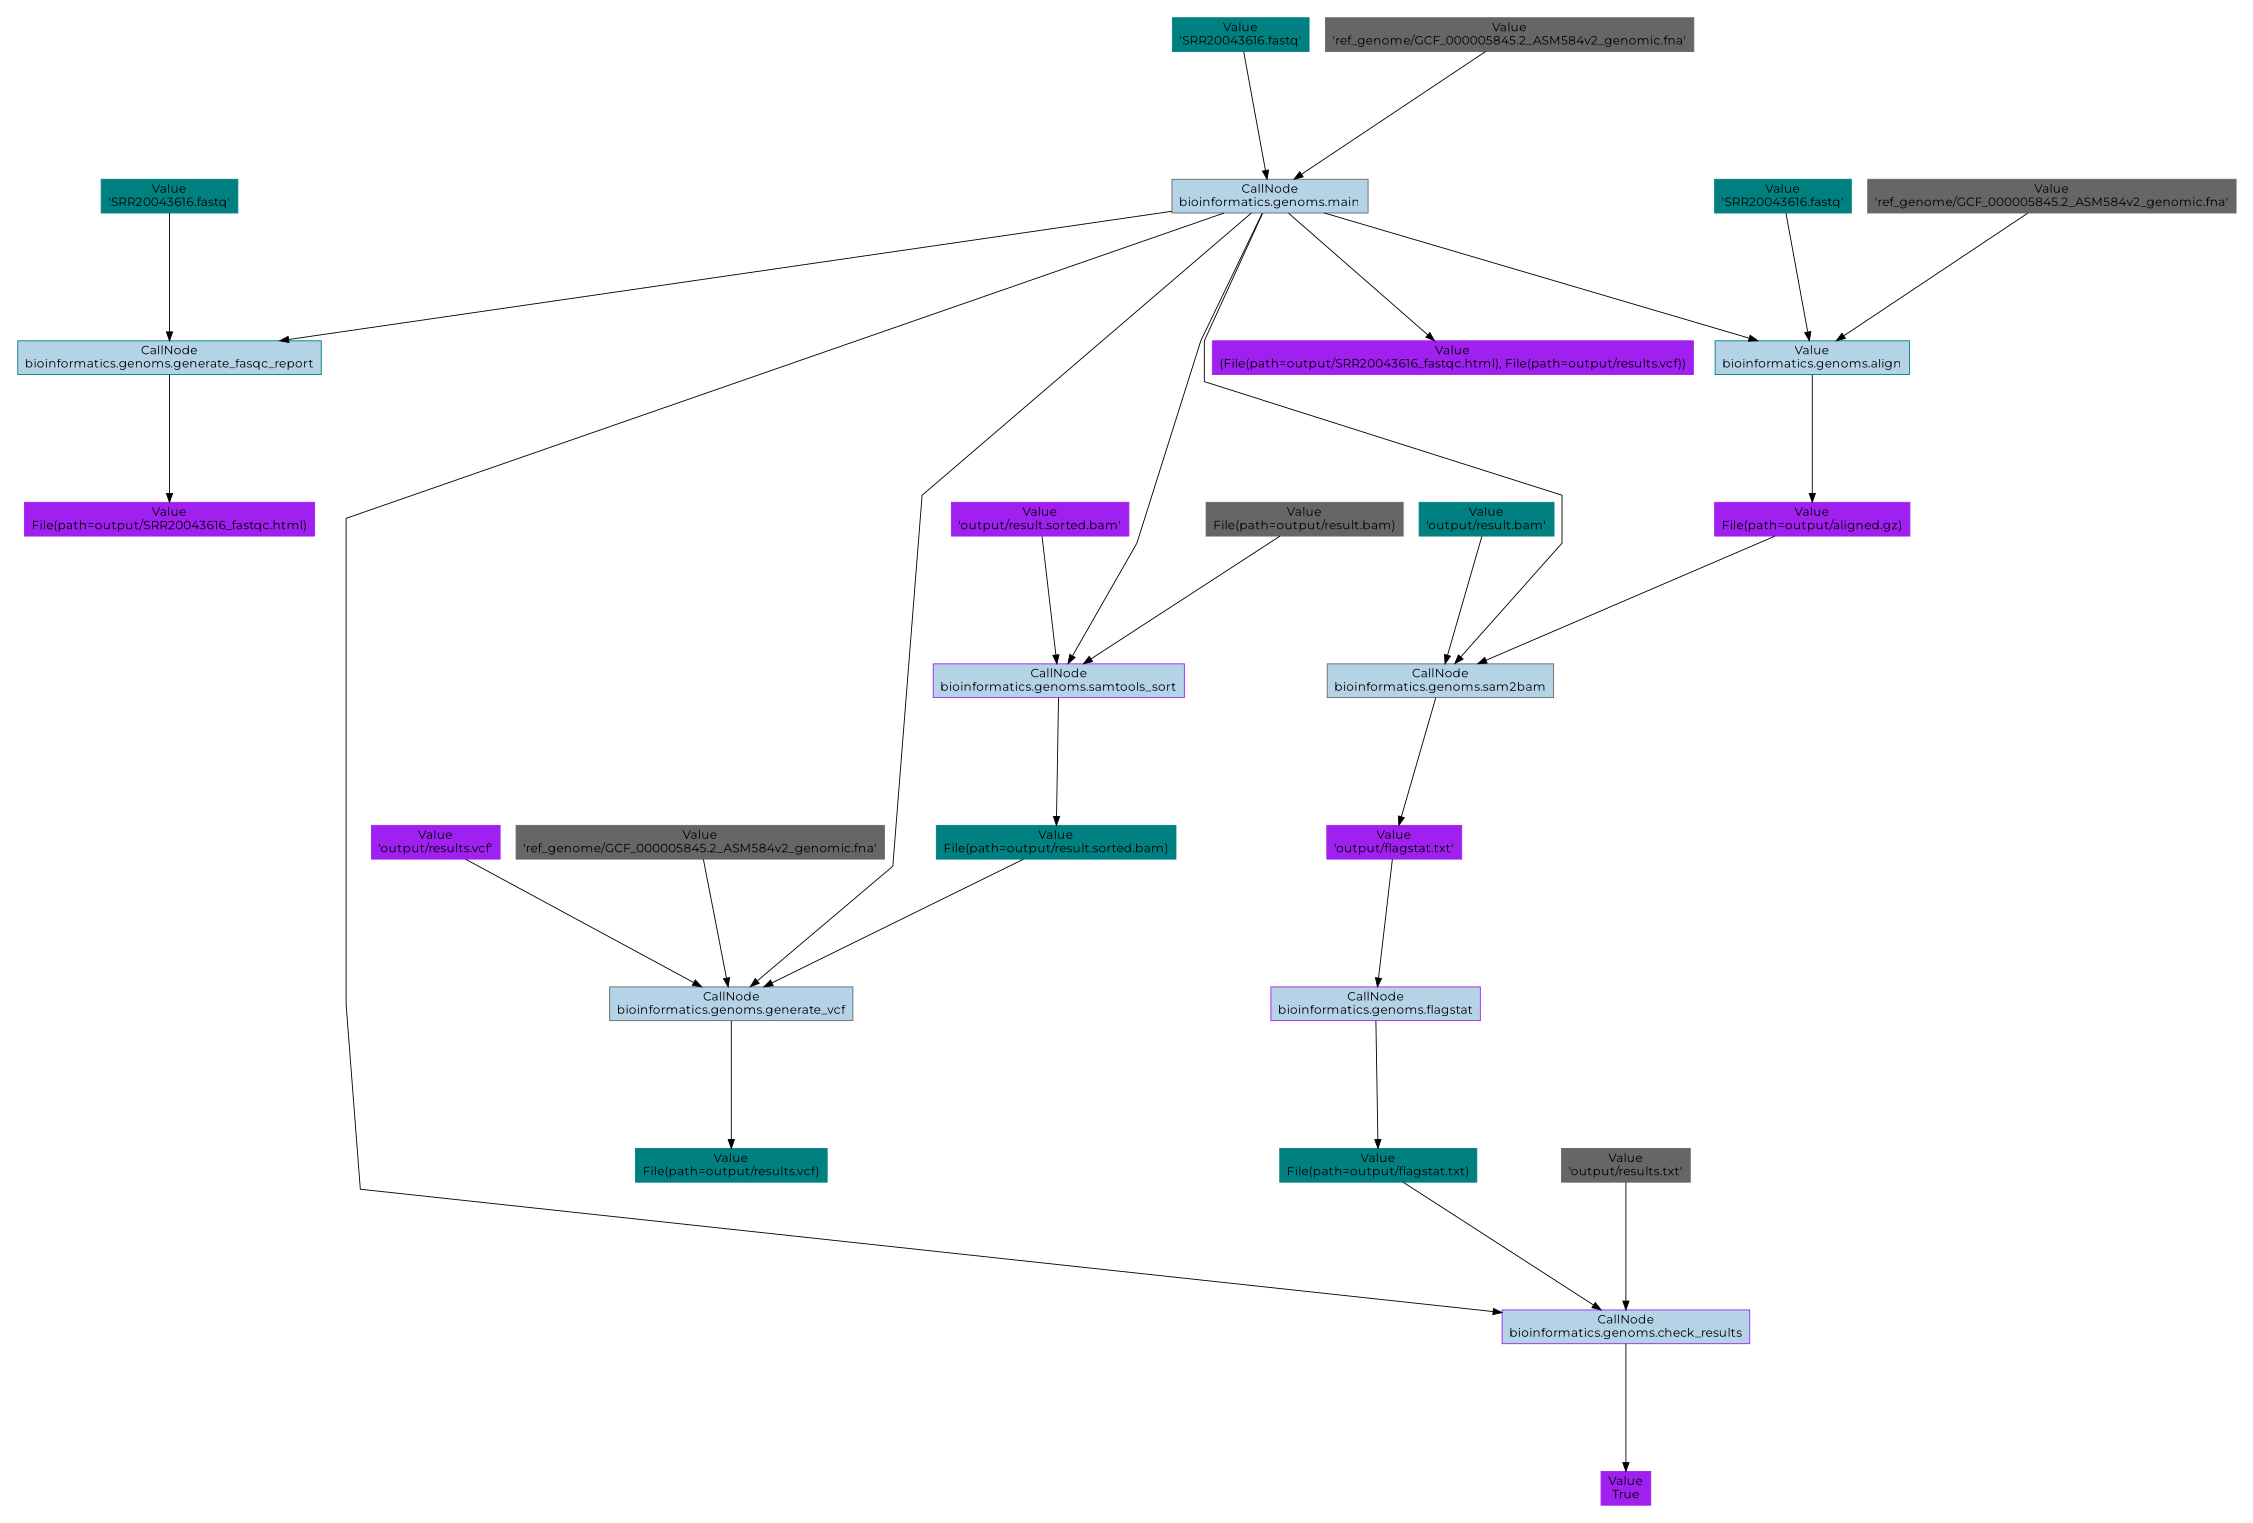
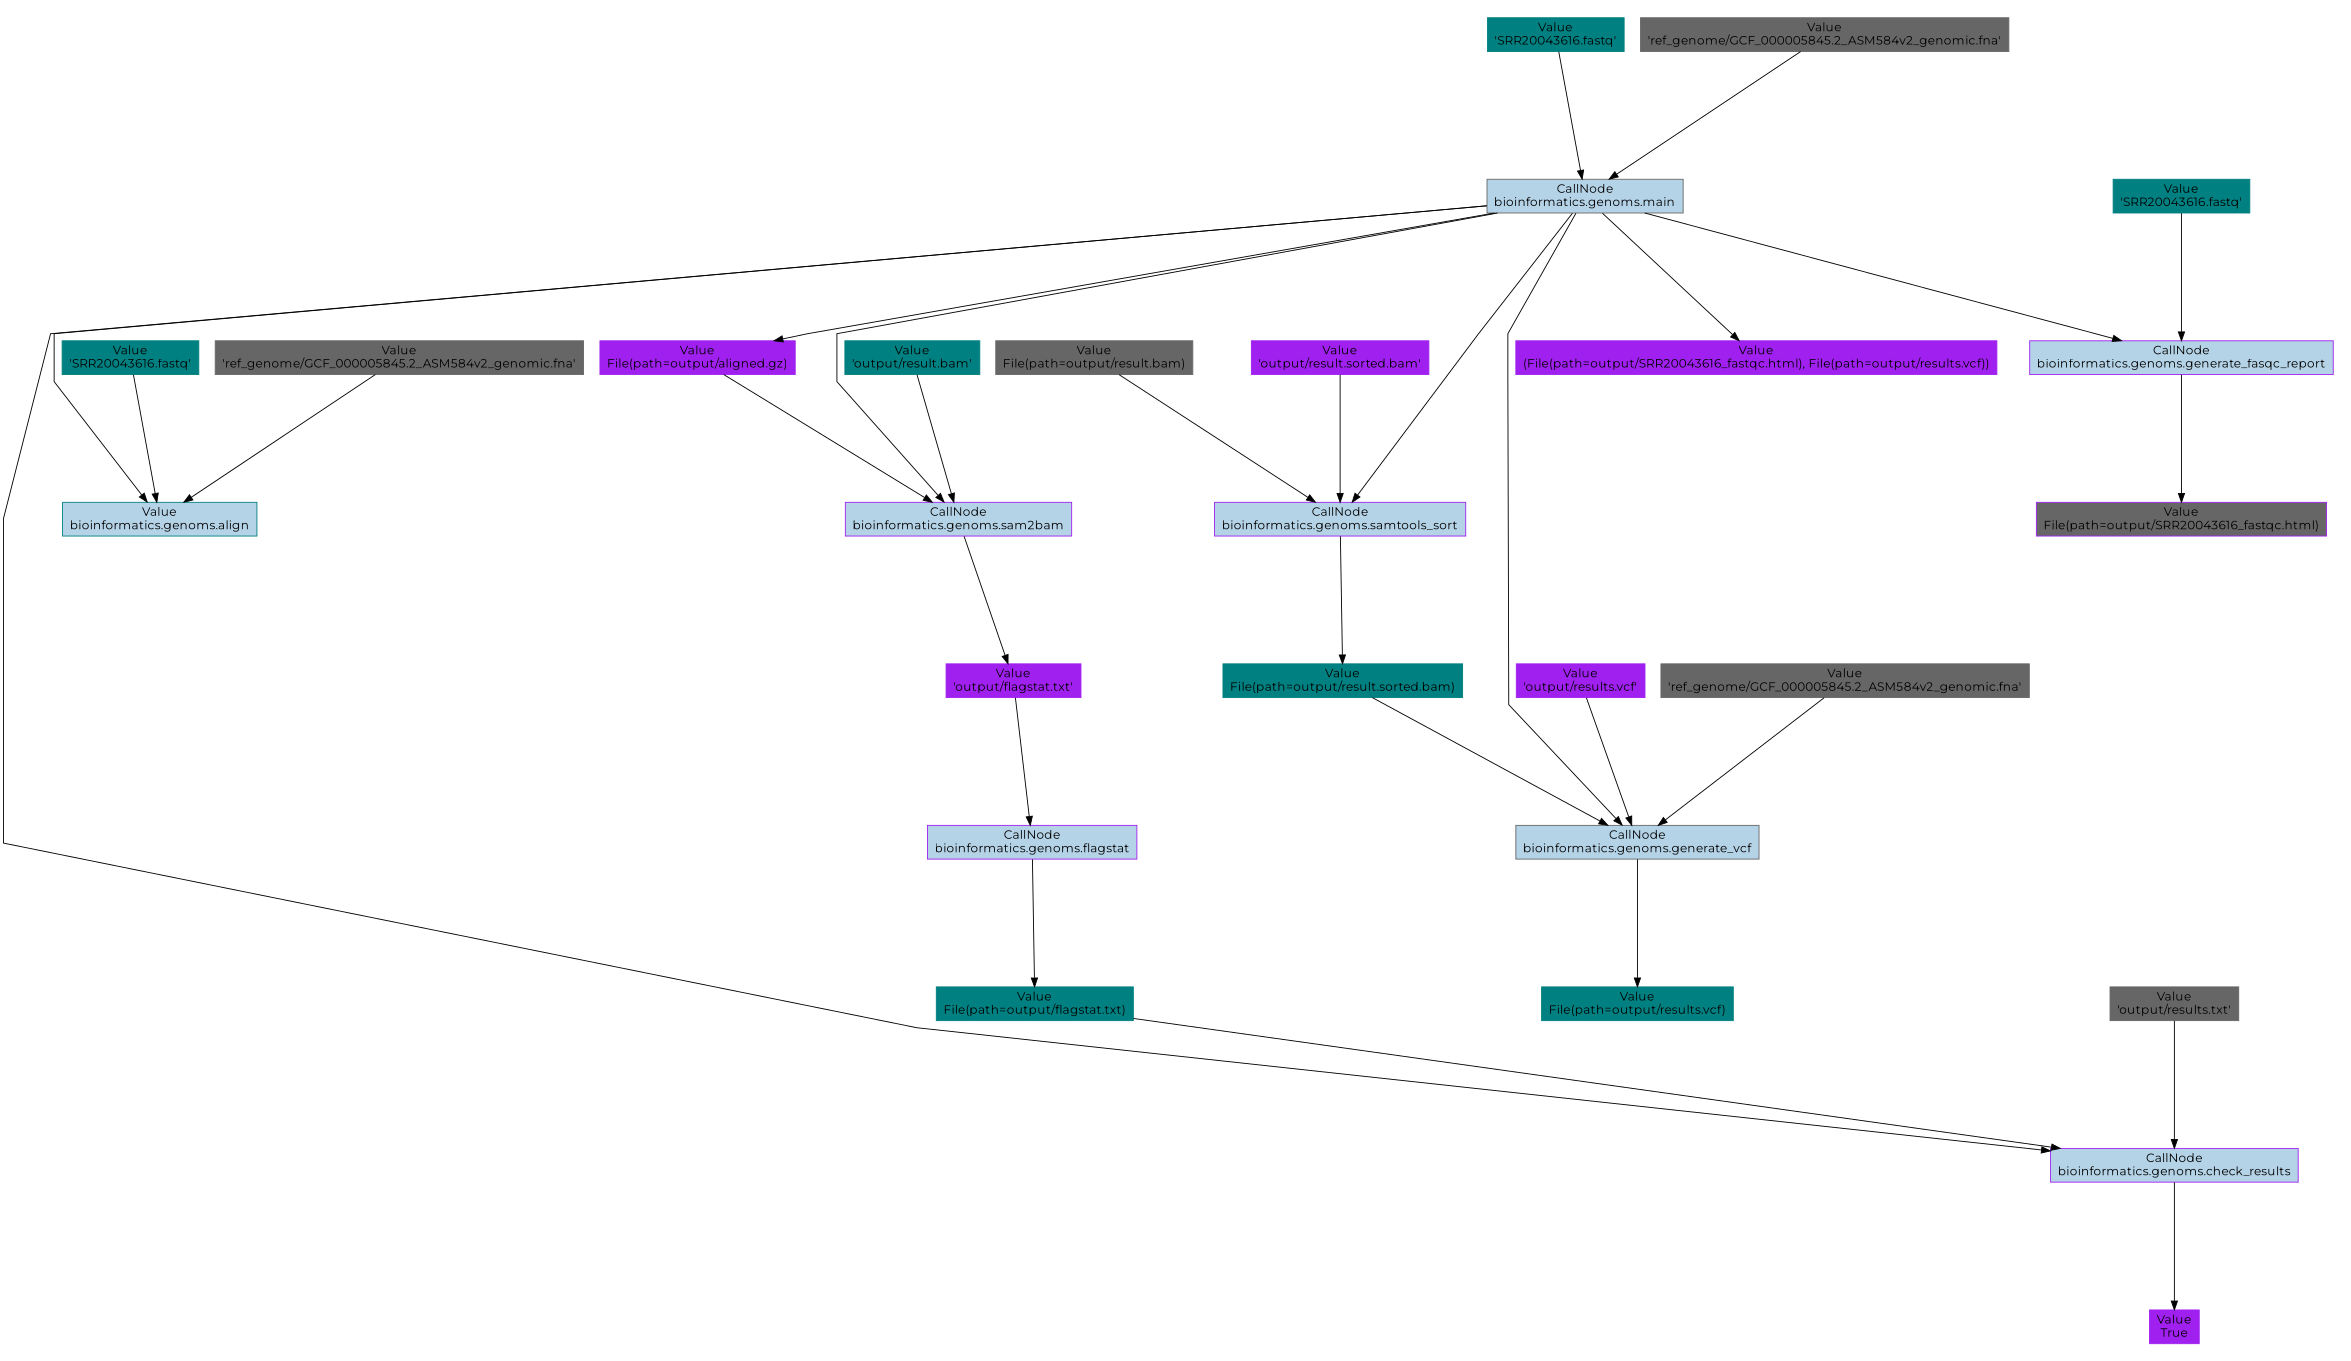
node "CallNode bioinformatics.genoms.generate_fasqc_report": color teal -> purple
edge "Value bioinformatics.genoms.align" -> "Value File(path=output/aligned.gz)": now "CallNode bioinformatics.genoms.main" -> "Value File(path=output/aligned.gz)"
node "Value File(path=output/SRR20043616_fastqc.html)": fillcolor purple -> gray40
node "CallNode bioinformatics.genoms.sam2bam": color gray40 -> purple
